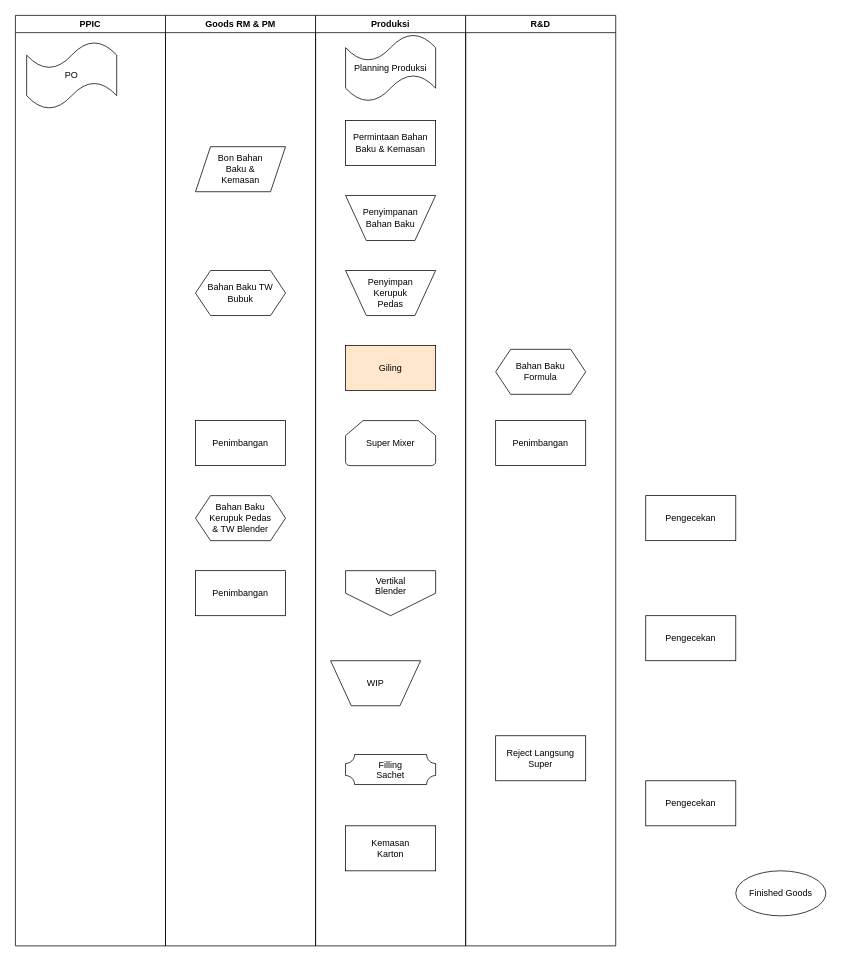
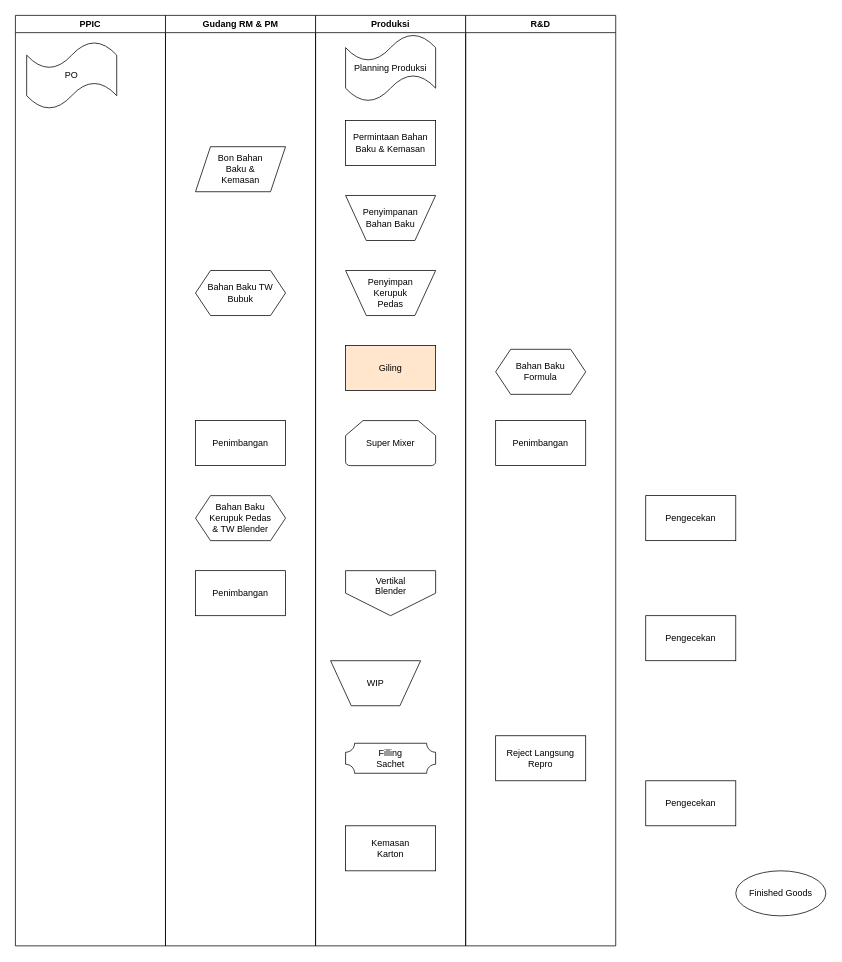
node "Goods RM & PM": label "Goods RM & PM" -> "Gudang RM & PM"
node "Reject Langsung Super": label "Reject Langsung Super" -> "Reject Langsung Repro"
node "Filling Sachet": moved (390, 769) -> (390, 758)
